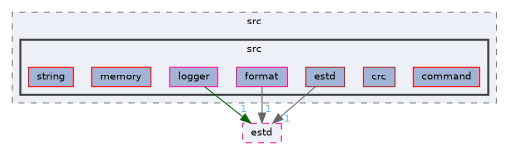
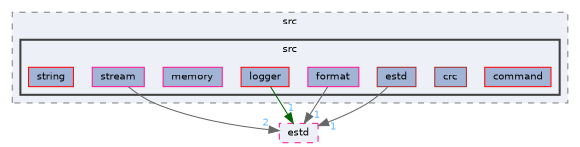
node "stream": added
node "memory": color red -> deeppink
node "logger": color deeppink -> red
